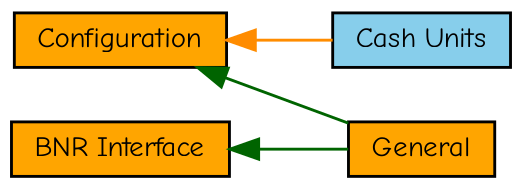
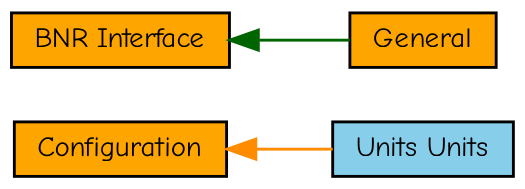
node "Cash Units": label "Cash Units" -> "Units Units"
edge "General" -> "Configuration": removed
